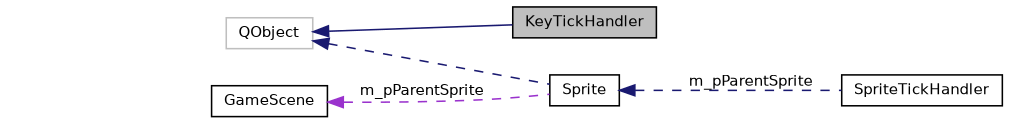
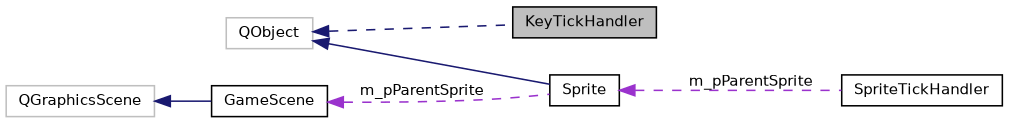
edge "KeyTickHandler" -> "QObject": style solid -> dashed
edge "Sprite" -> "QObject": style dashed -> solid
edge "SpriteTickHandler" -> "Sprite": color midnightblue -> darkorchid3
node "QGraphicsScene": added
